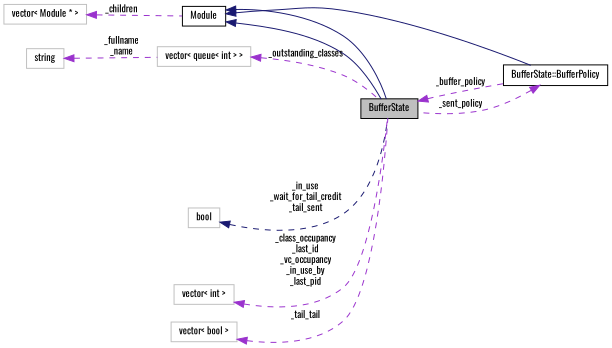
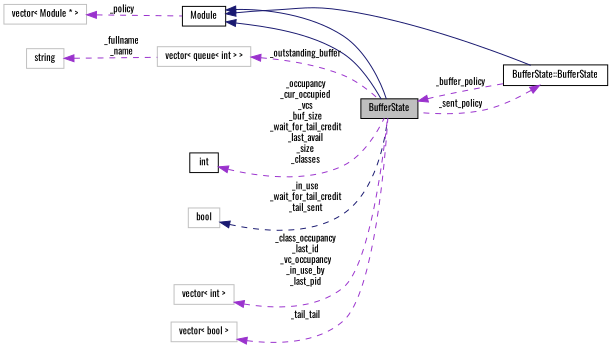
edge "Module" -> "vector< Module * >": label "_children" -> "_policy"
edge "BufferState" -> "vector< queue< int > >": label "_outstanding_classes" -> "_outstanding_buffer"
node "BufferState::BufferPolicy": label "BufferState::BufferPolicy" -> "BufferState::BufferState"
node "int": added
